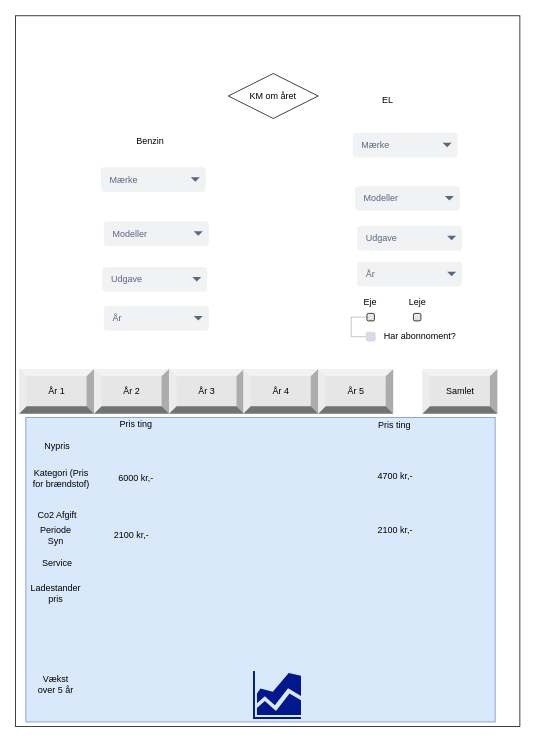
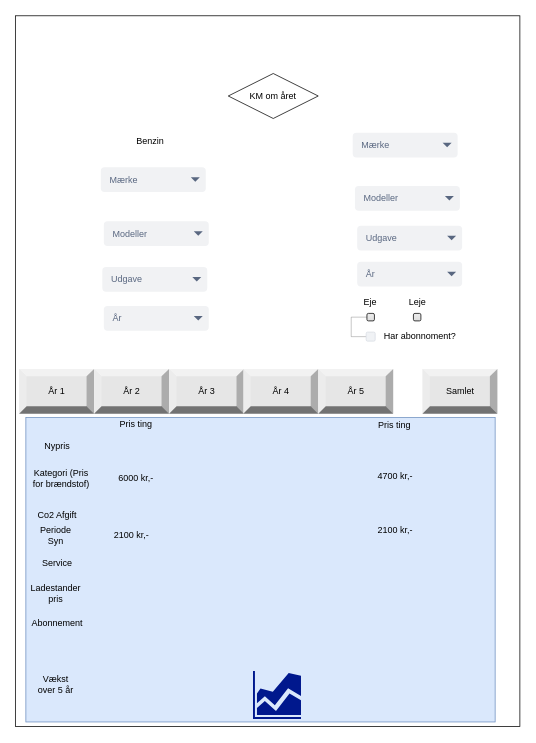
node "EL": removed
node "Har abonnoment?": fillcolor #e1d5e7 -> #f0f2f5
node "Abonnement": added
